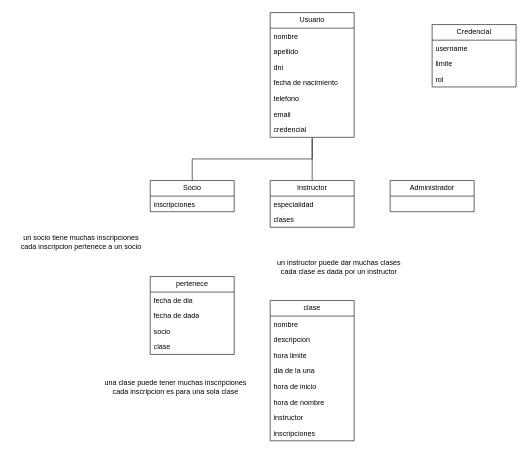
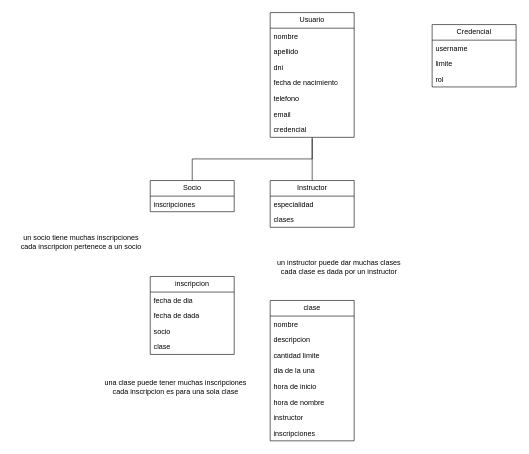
node "Administrador": removed
node "pertenece": label "pertenece" -> "inscripcion"
node "hora limite": label "hora limite" -> "cantidad limite"
